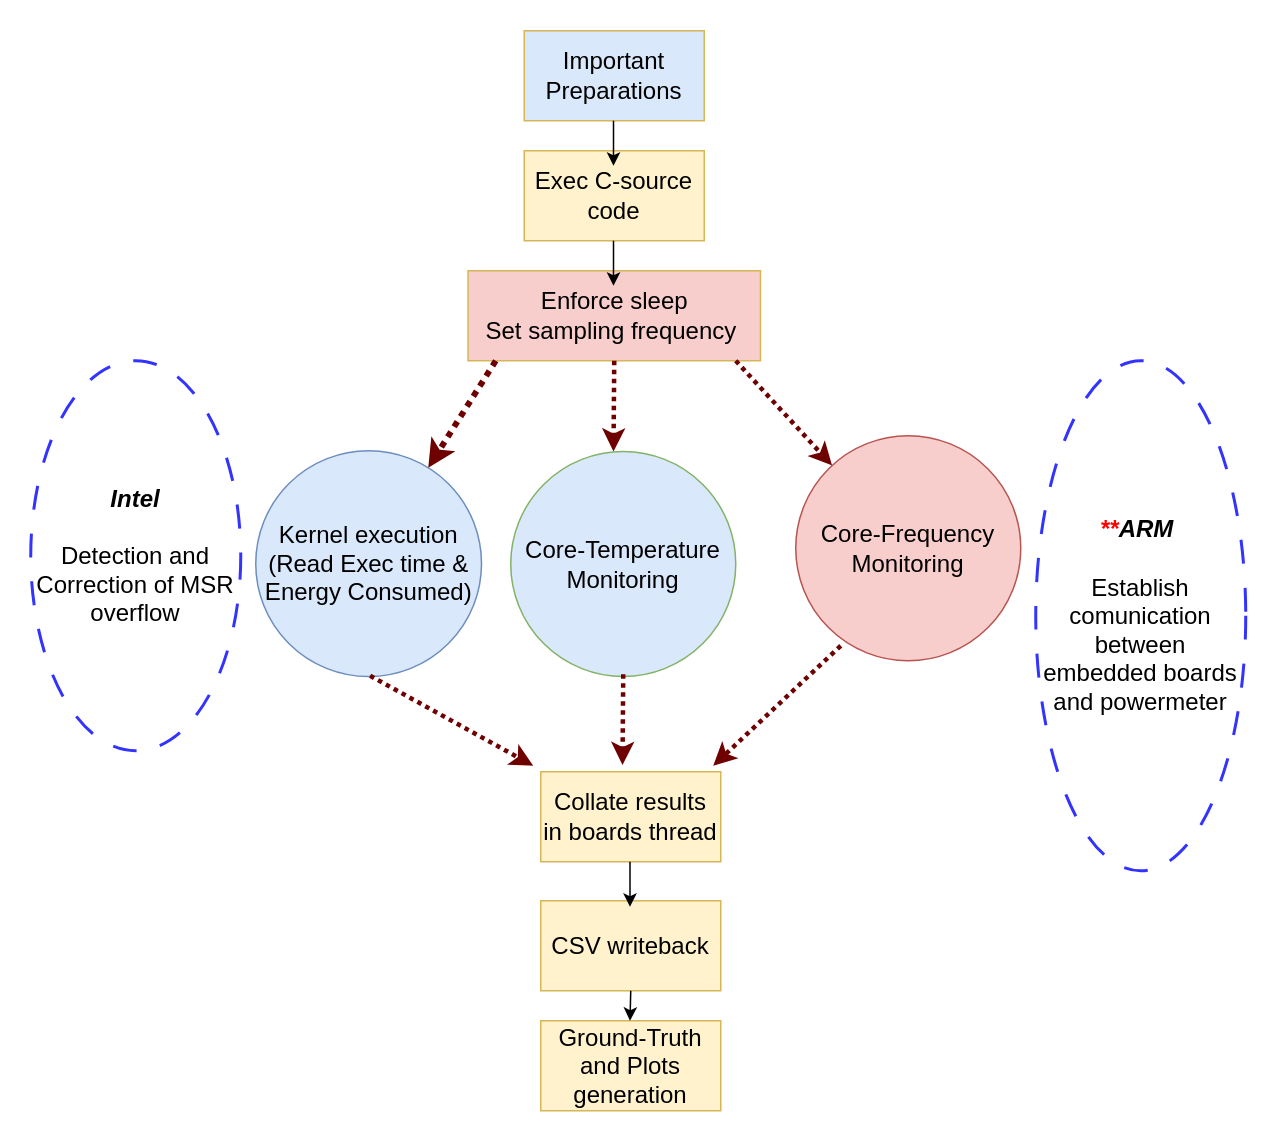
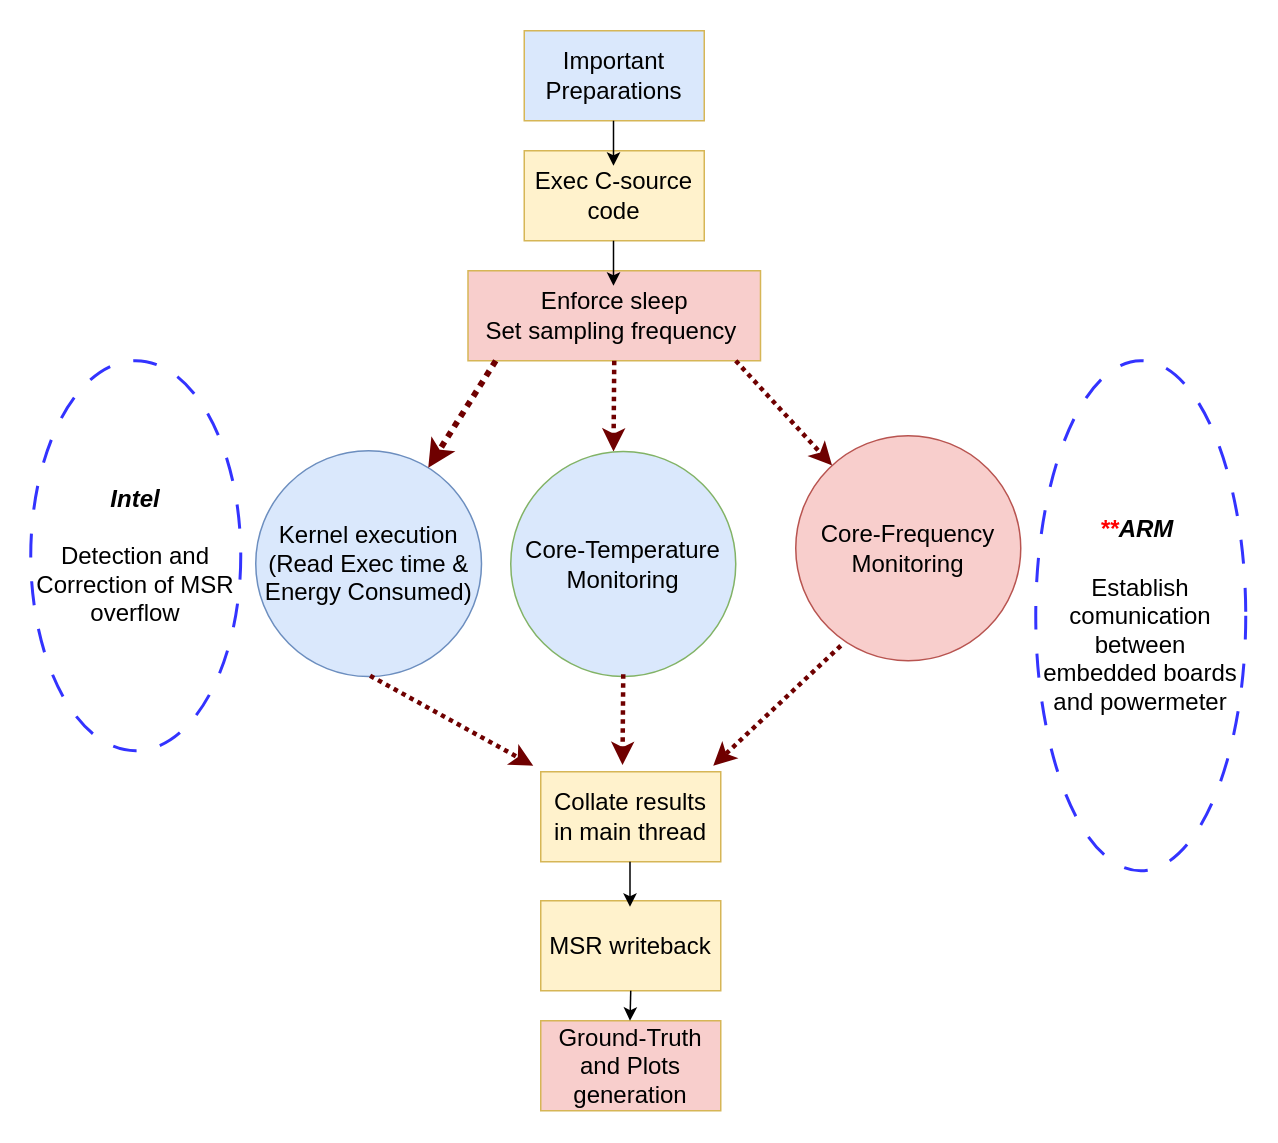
node "Collate results in boards thread": label "Collate results in boards thread" -> "Collate results in main thread"
node "CSV writeback": label "CSV writeback" -> "MSR writeback"
node "Ground-Truth and Plots generation": fillcolor #fff2cc -> #f8cecc
